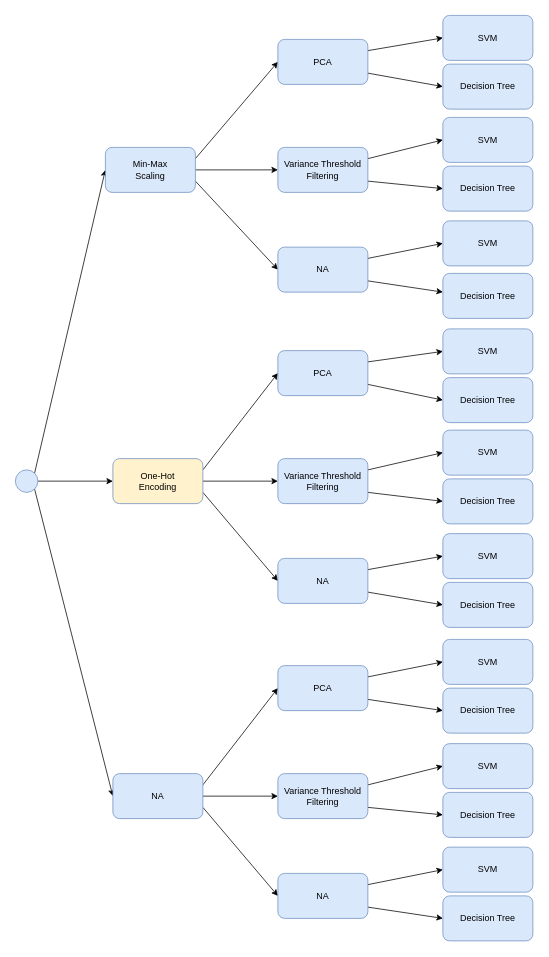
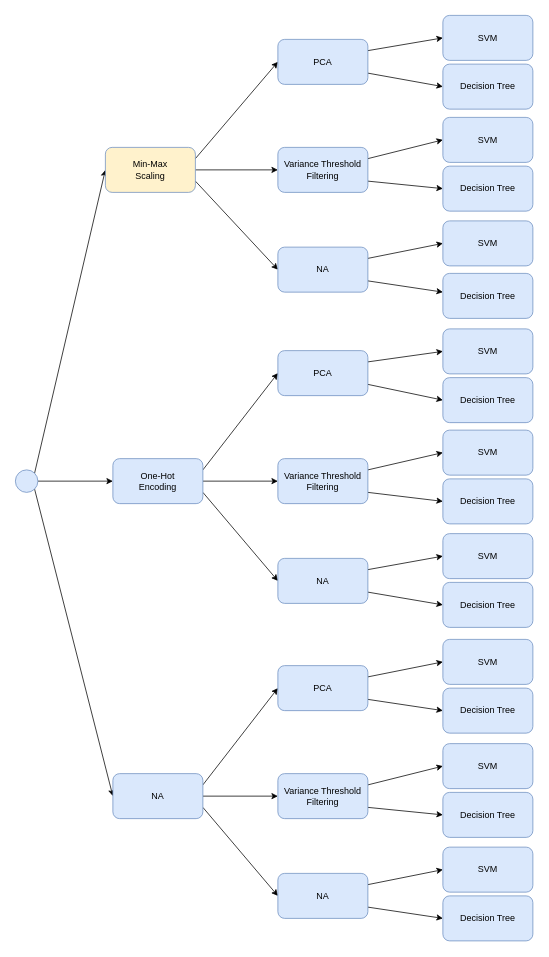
node "Min-Max Scaling": fillcolor #dae8fc -> #fff2cc
node "One-Hot Encoding": fillcolor #fff2cc -> #dae8fc
